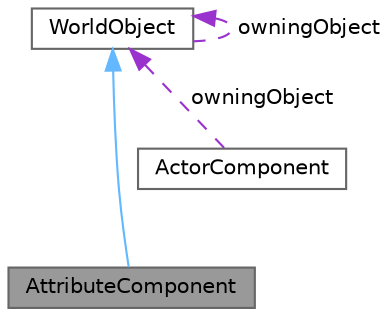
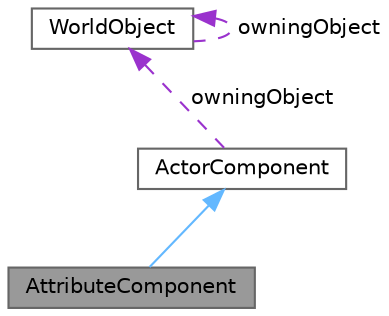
edge "AttributeComponent" -> "WorldObject": now "AttributeComponent" -> "ActorComponent"
